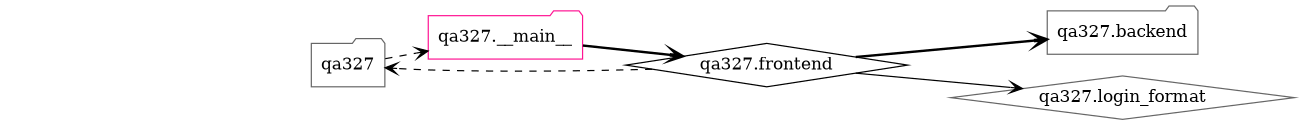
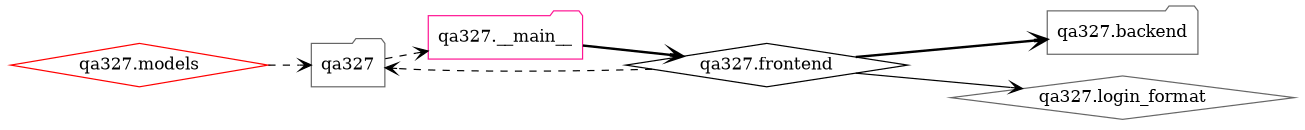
node "qa327.models": added
